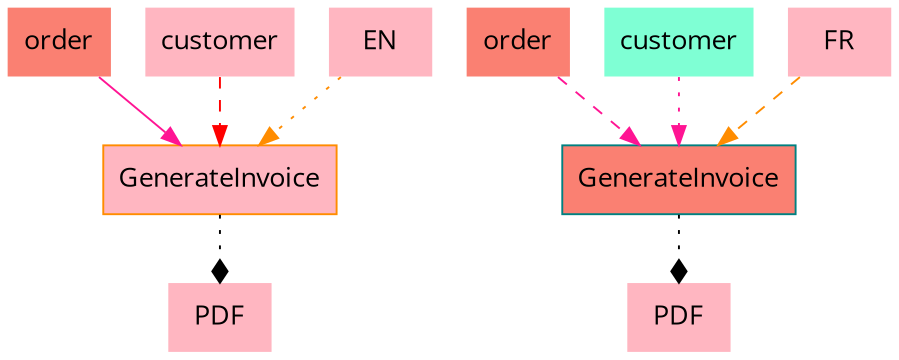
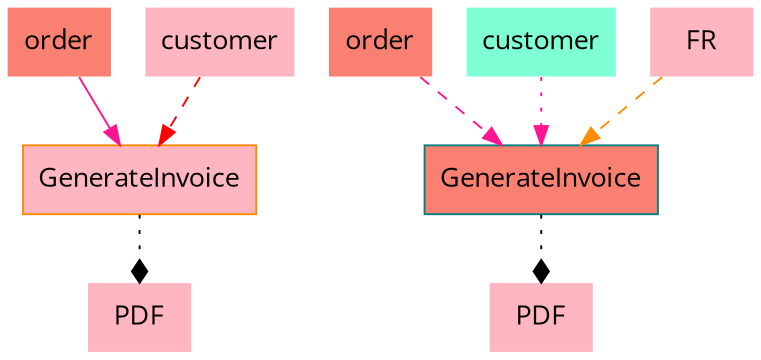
node "EN": removed
